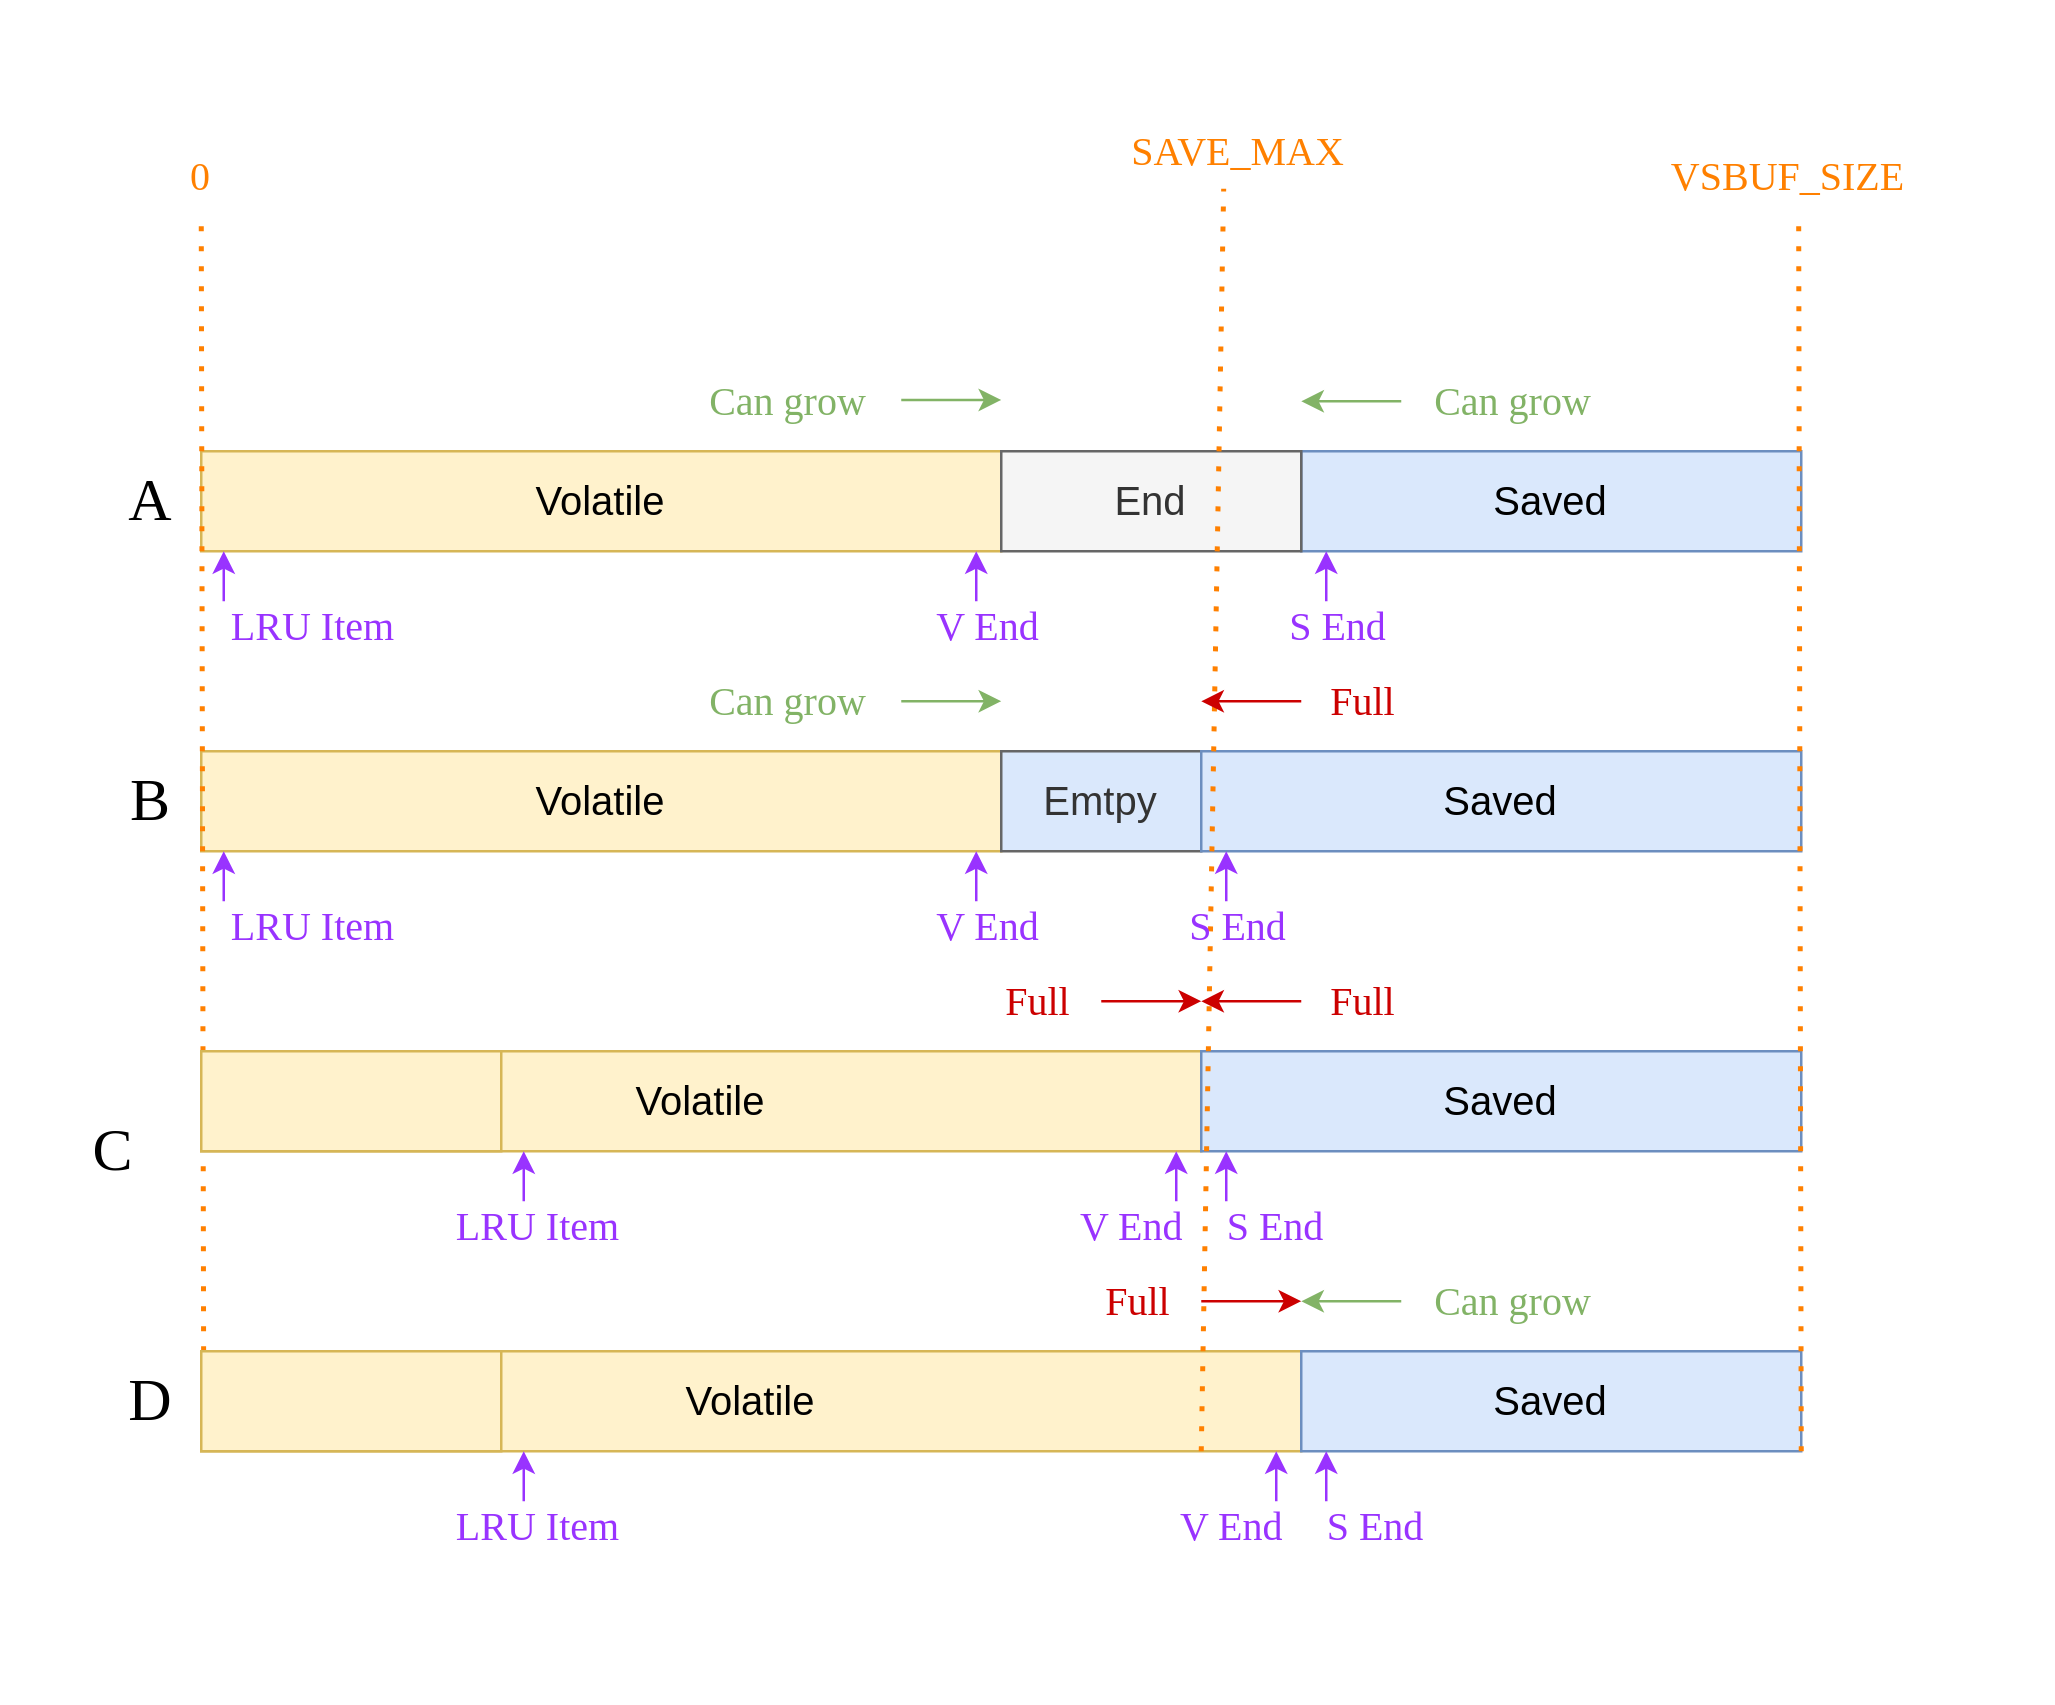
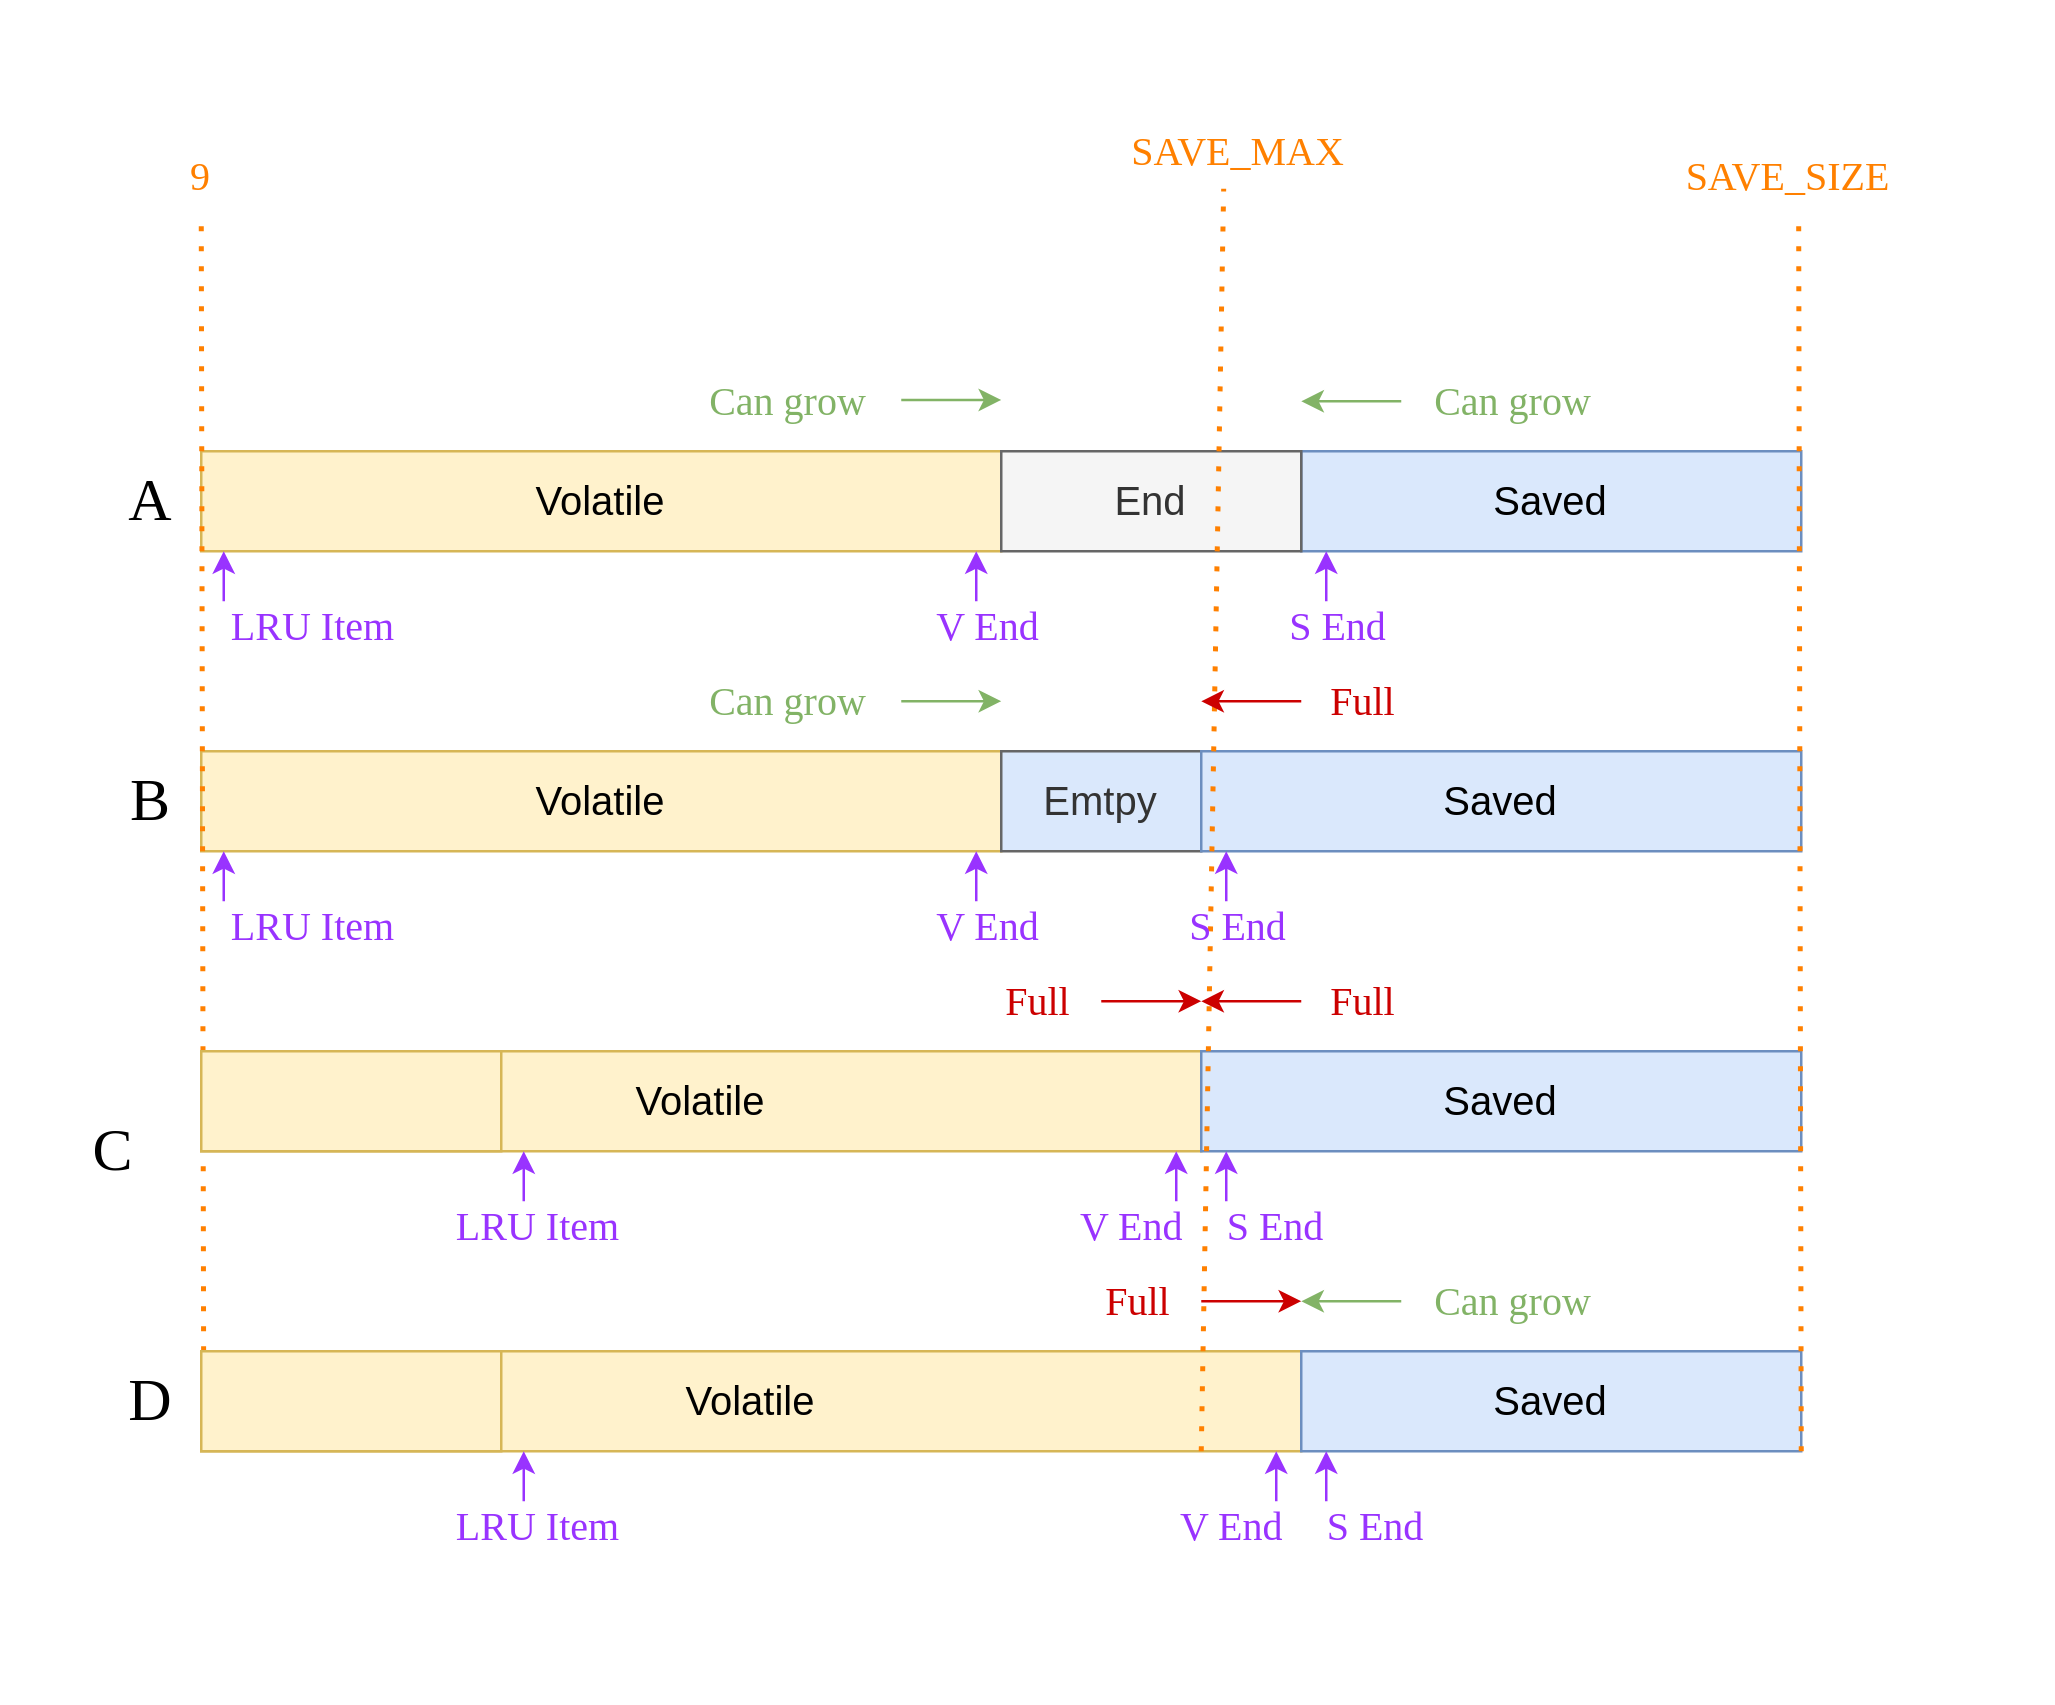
node "0": label "0" -> "9"
node "VSBUF_SIZE": label "VSBUF_SIZE" -> "SAVE_SIZE"
